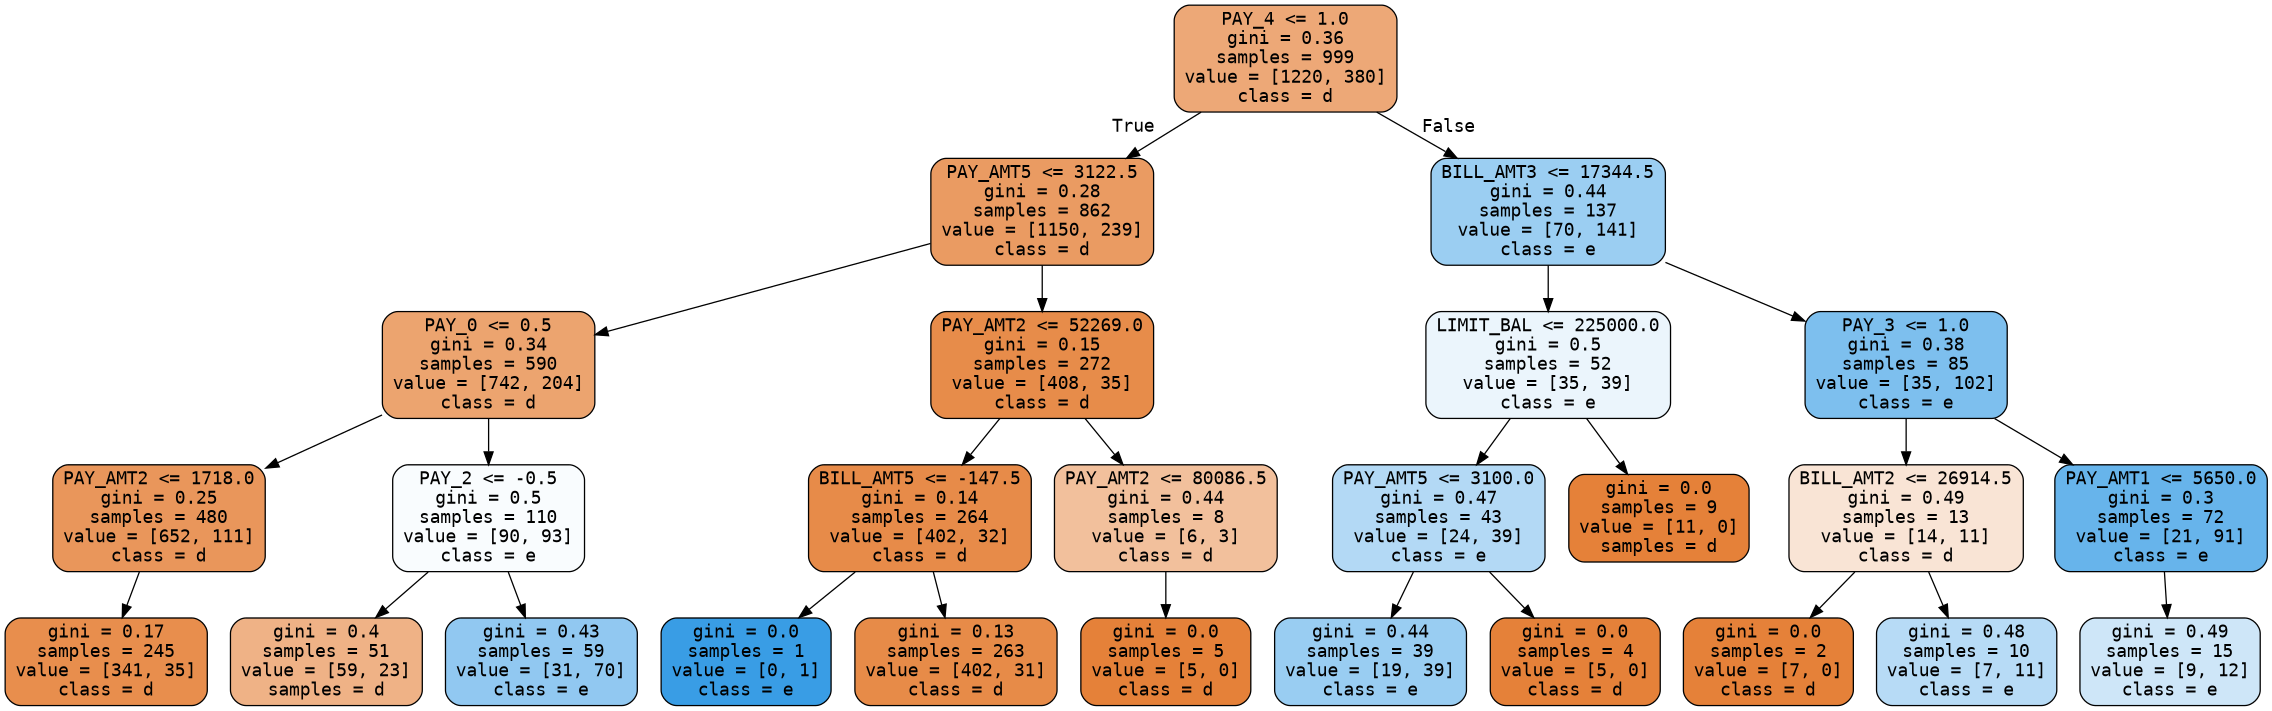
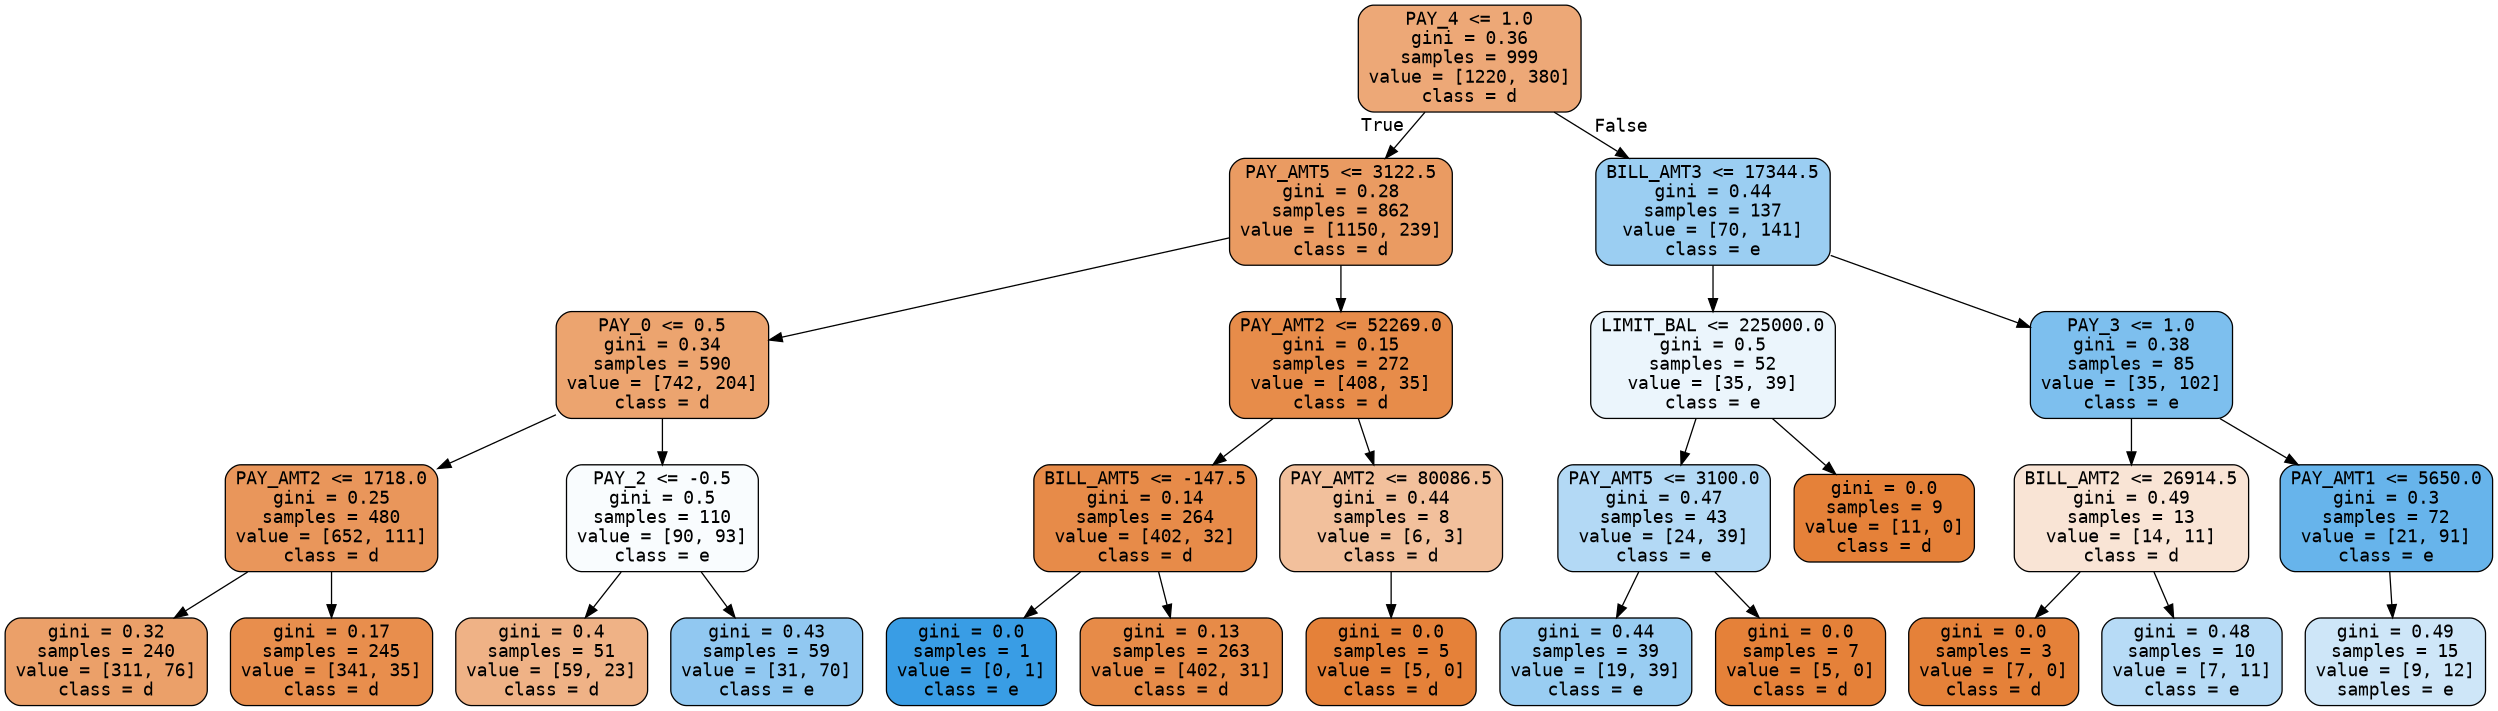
node "gini = 0.0 samples = 9 value = [11, 0] samples = d": label "gini = 0.0 samples = 9 value = [11, 0] samples = d" -> "gini = 0.0 samples = 9 value = [11, 0] class = d"
node "gini = 0.32 samples = 240 value = [311, 76] class = d": added
node "gini = 0.4 samples = 51 value = [59, 23] samples = d": label "gini = 0.4 samples = 51 value = [59, 23] samples = d" -> "gini = 0.4 samples = 51 value = [59, 23] class = d"
node "gini = 0.0 samples = 4 value = [5, 0] class = d": label "gini = 0.0 samples = 4 value = [5, 0] class = d" -> "gini = 0.0 samples = 7 value = [5, 0] class = d"
node "gini = 0.0 samples = 2 value = [7, 0] class = d": label "gini = 0.0 samples = 2 value = [7, 0] class = d" -> "gini = 0.0 samples = 3 value = [7, 0] class = d"
node "gini = 0.49 samples = 15 value = [9, 12] class = e": label "gini = 0.49 samples = 15 value = [9, 12] class = e" -> "gini = 0.49 samples = 15 value = [9, 12] samples = e"
